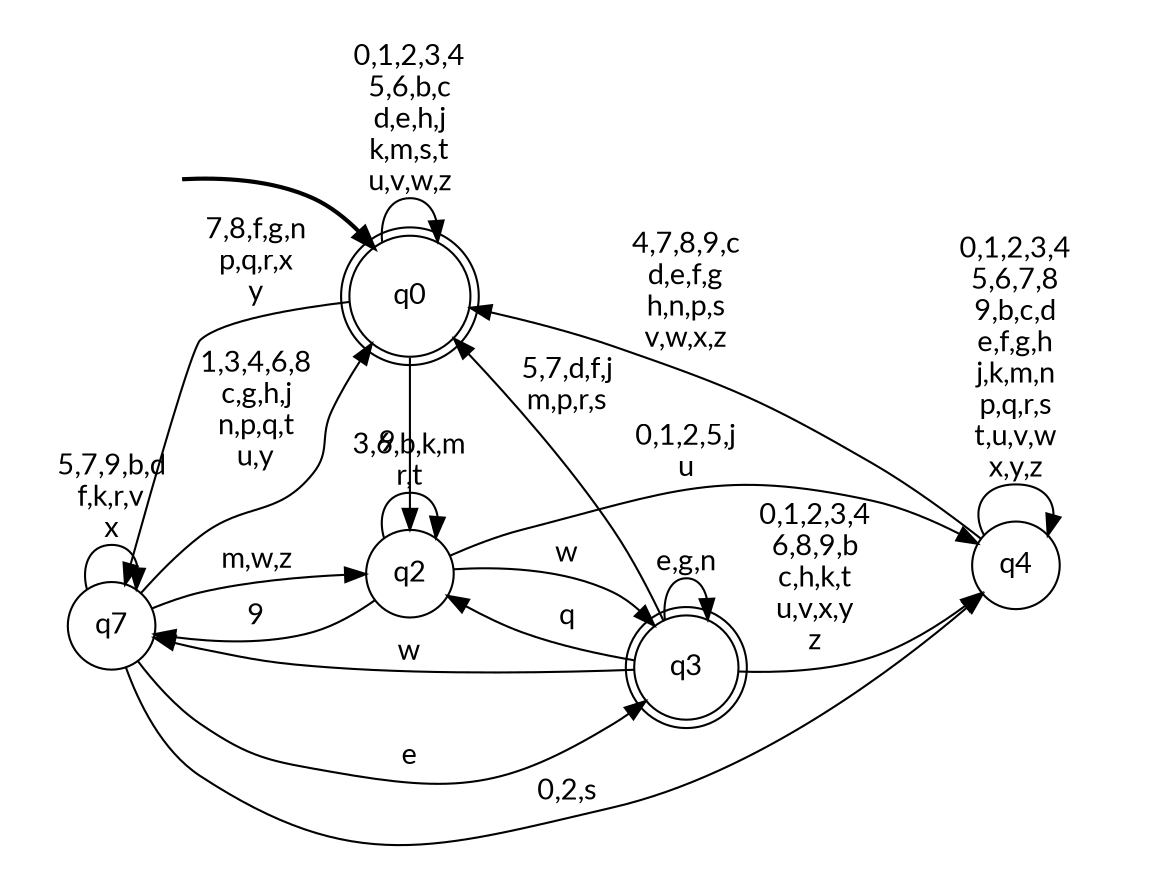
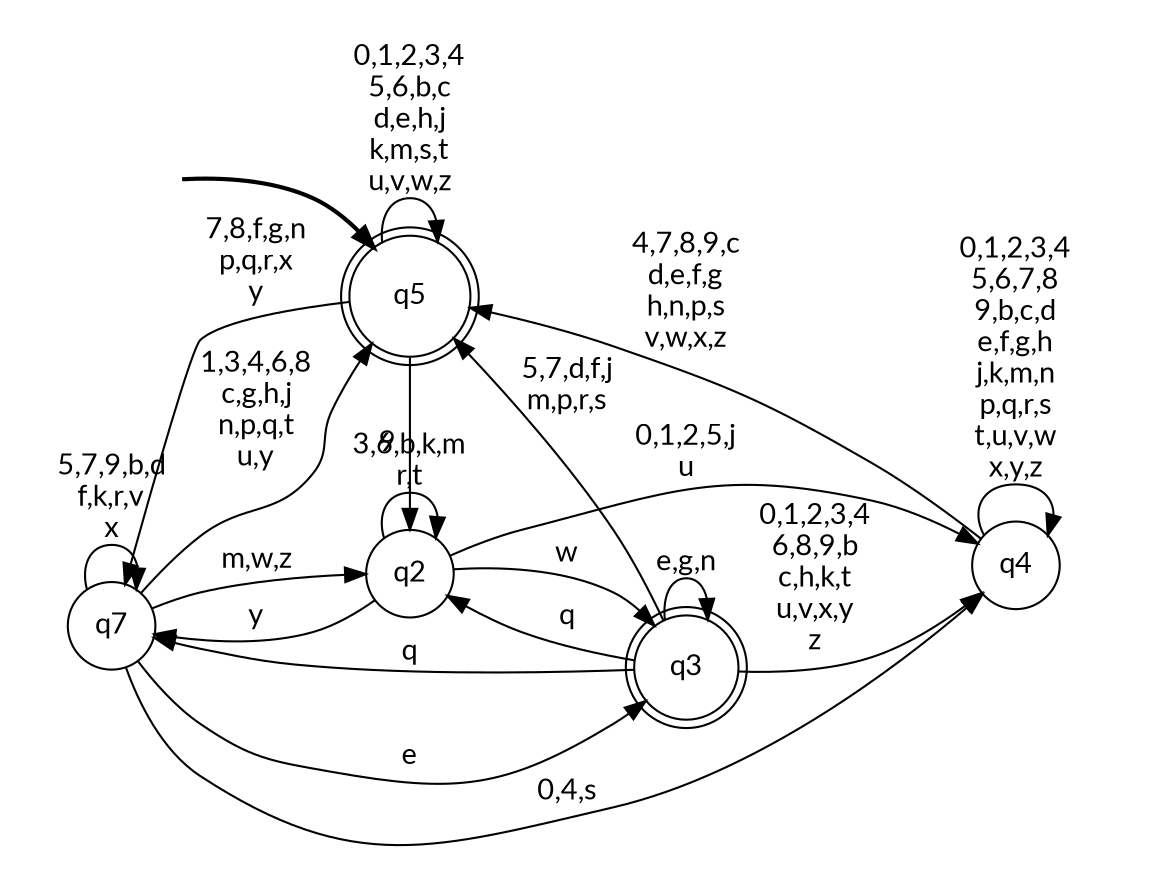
node "q0": label "q0" -> "q5"
edge "q2" -> "q7": label "9" -> "y"
edge "q3" -> "q7": label "w" -> "q"
edge "q7" -> "q4": label "0,2,s" -> "0,4,s"
